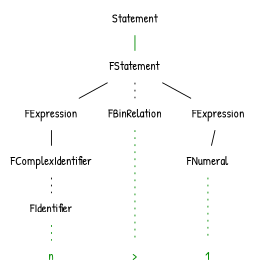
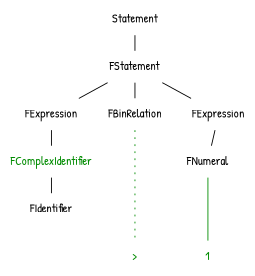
edge "Statement" -- "FStatement": color green4 -> black
edge "FStatement" -- "FBinRelation": style dotted -> solid
node "FComplexIdentifier": fontcolor black -> green4
edge "FComplexIdentifier" -- "FIdentifier": style dotted -> solid
edge "FNumeral" -- "1": style dotted -> solid
node "n": removed
